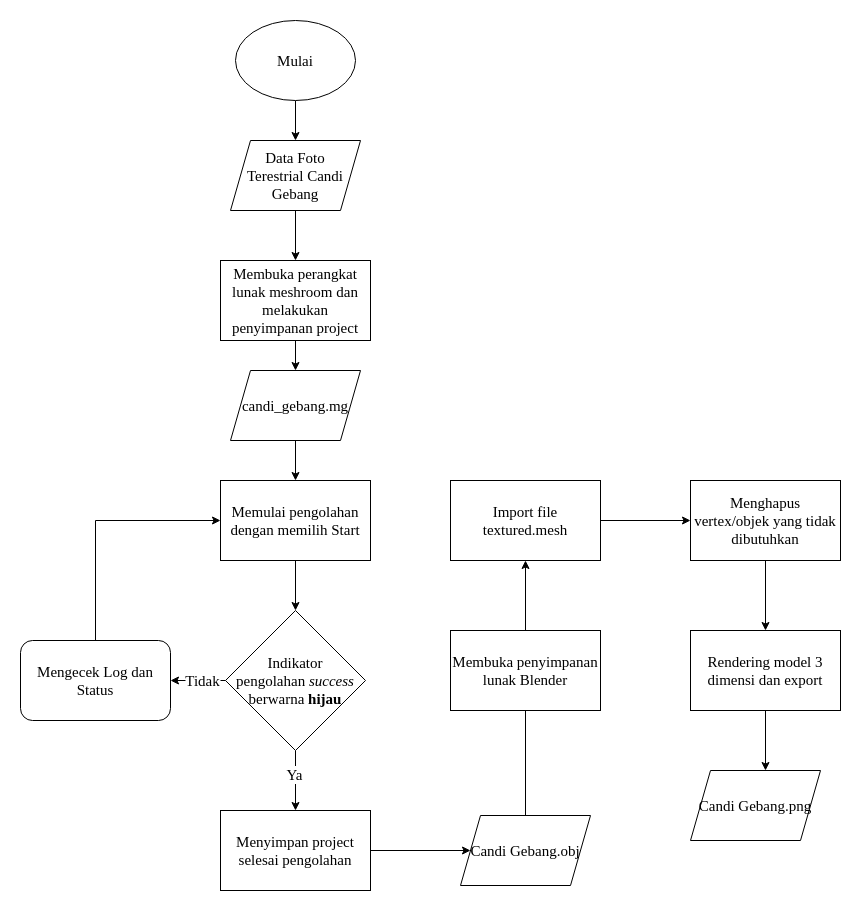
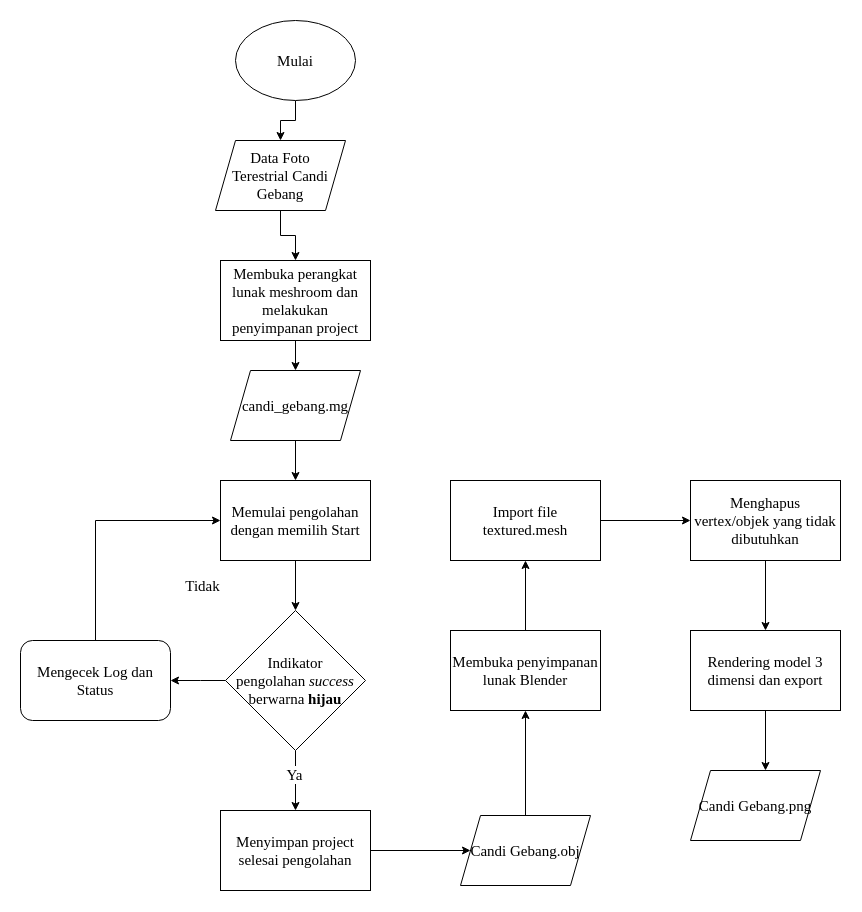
node "Data Foto Terestrial Candi Gebang": moved (296, 176) -> (281, 176)
node "Tidak": moved (203, 681) -> (203, 586)
edge "Membuka penyimpanan lunak Blender" -- "Candi Gebang.obj": arrowhead none -> classic
